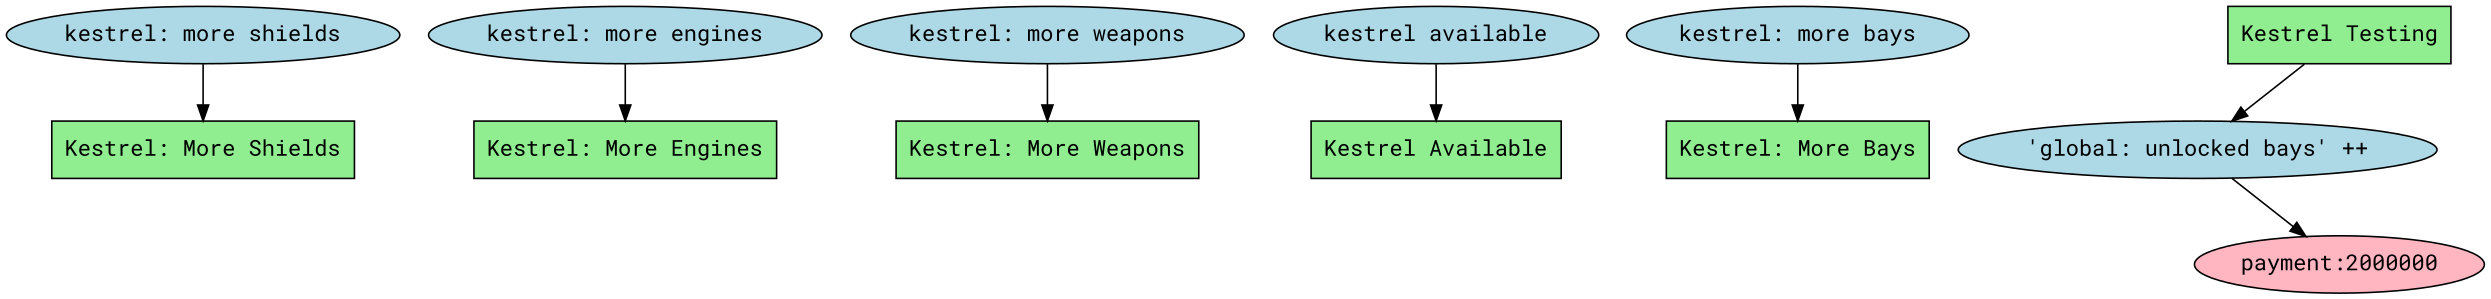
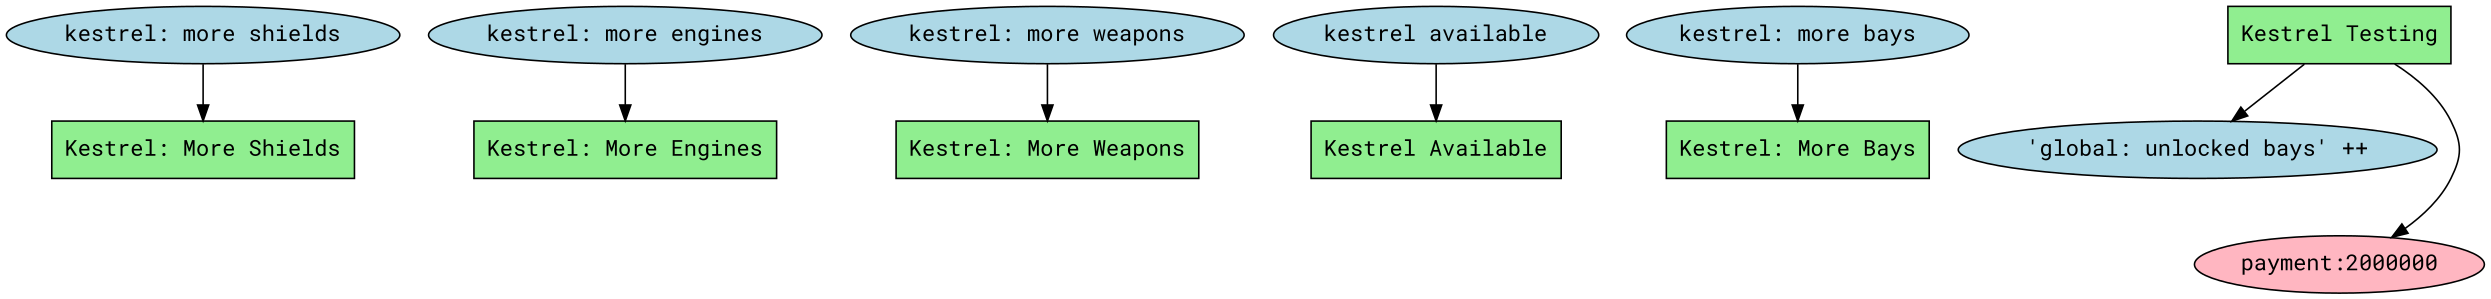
edge "'global: unlocked bays' ++" -> "payment:2000000": now "Kestrel Testing" -> "payment:2000000"
